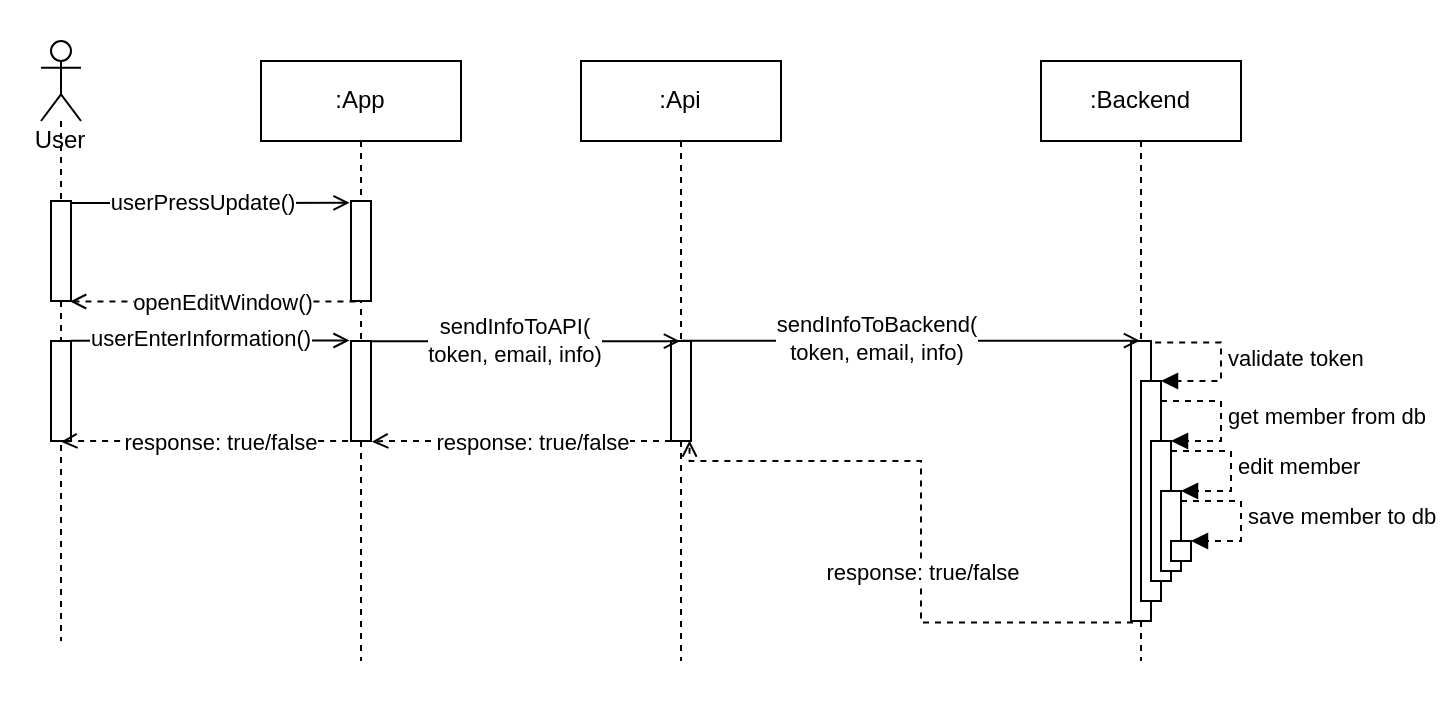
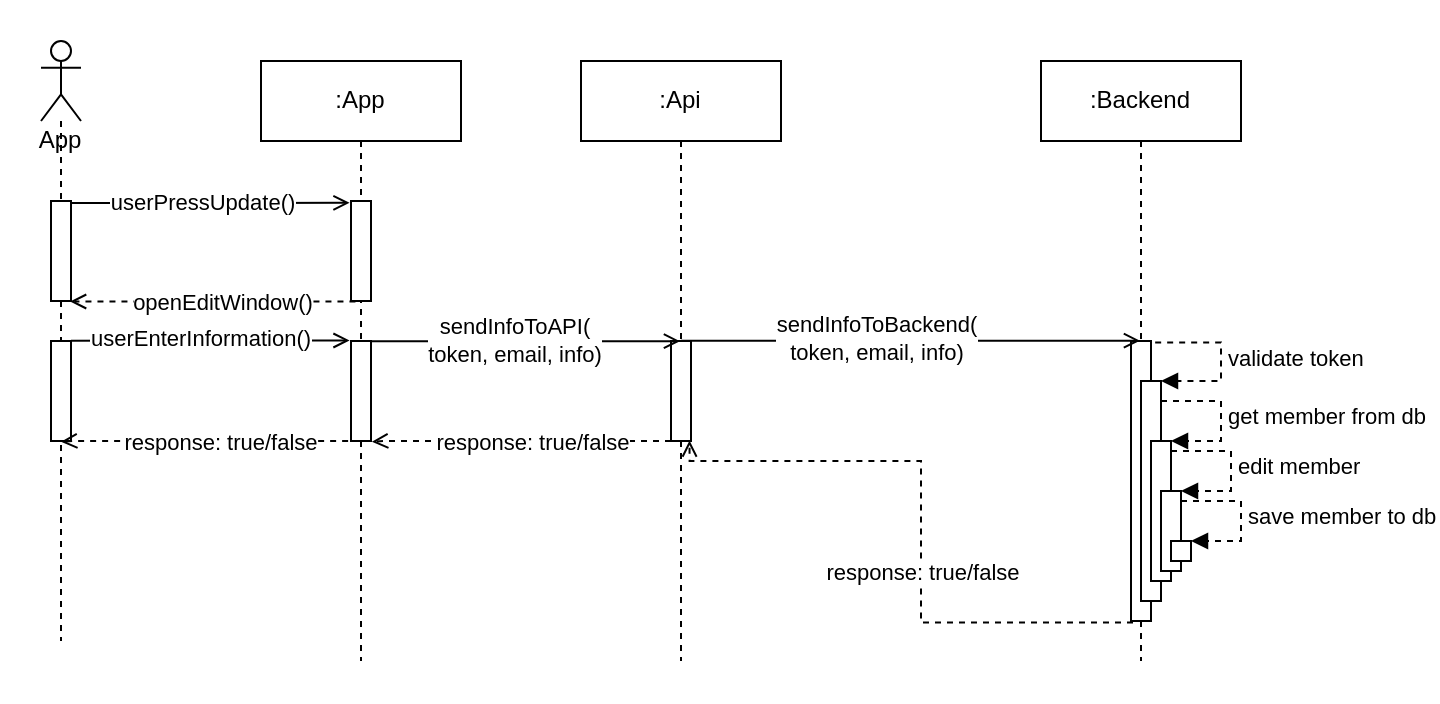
node "User": label "User" -> "App"
